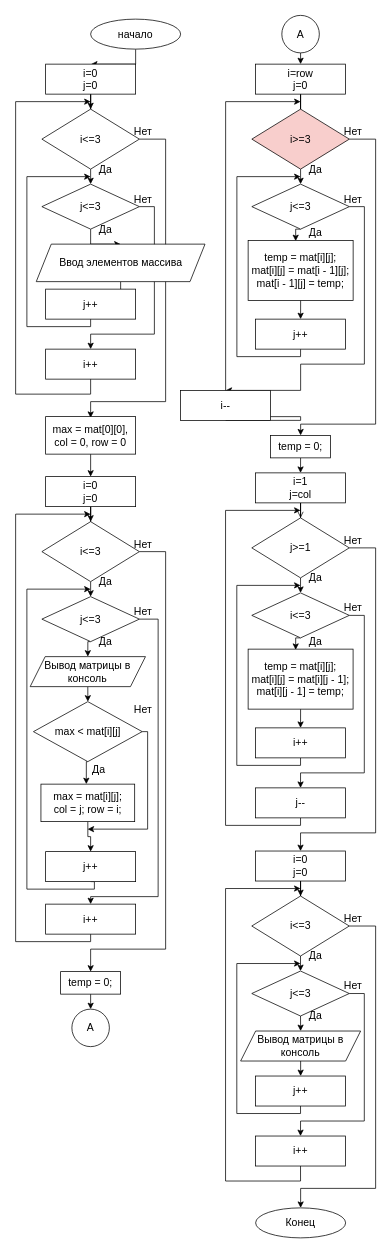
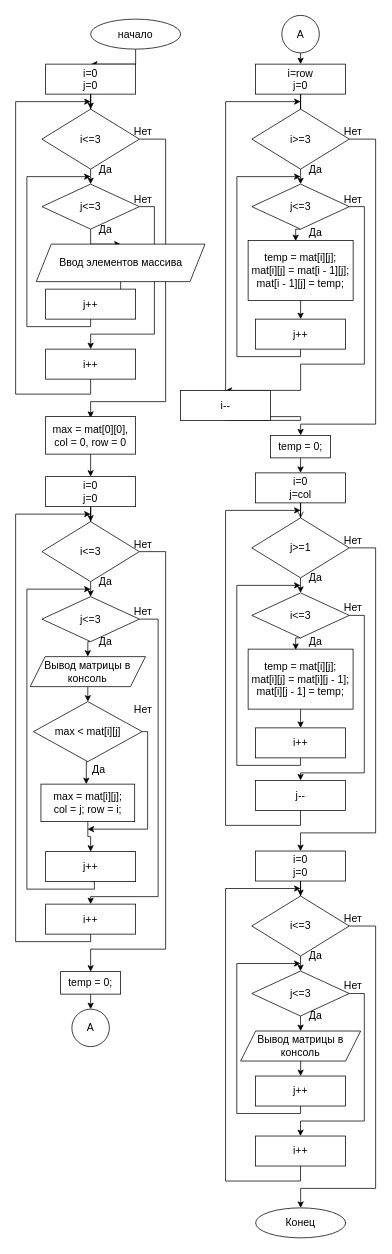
node "i>=3": fillcolor #f8cecc -> #ffffff
node "i=1j=col": label "i=1j=col" -> "i=0j=col"
node "j--": moved (300, 803) -> (300, 795)
